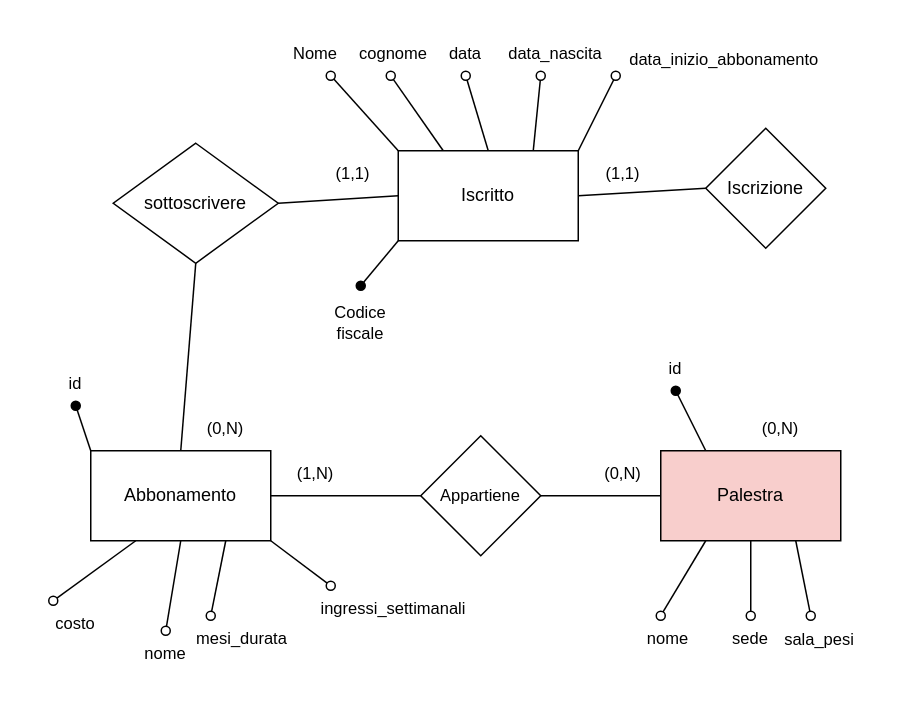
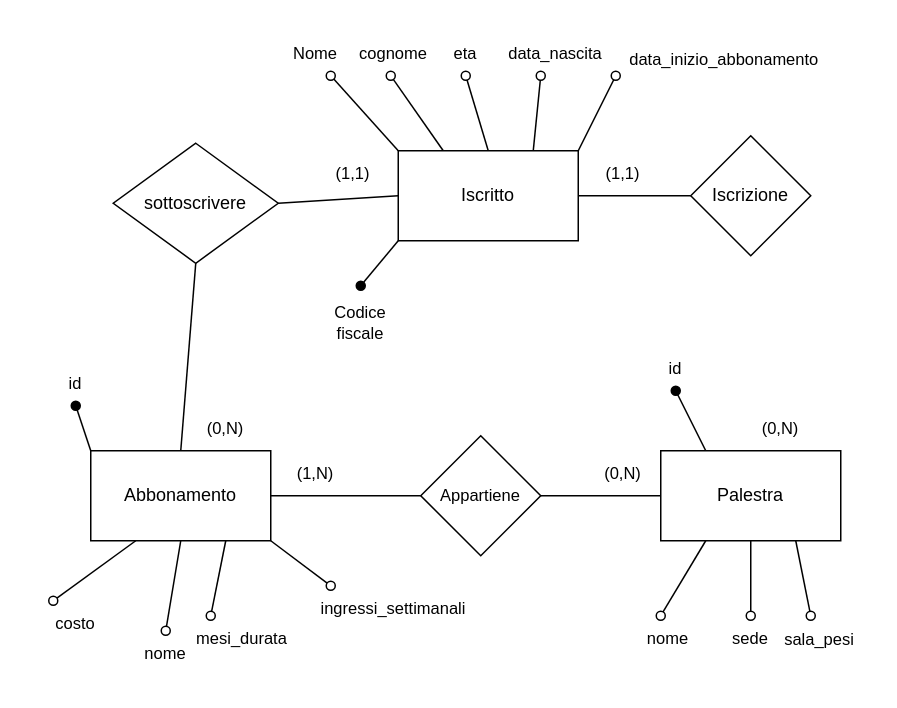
node "data": label "data" -> "eta"
node "Iscrizione": moved (766, 188) -> (751, 196)
node "Palestra": fillcolor #f8cecc -> #ffffff
